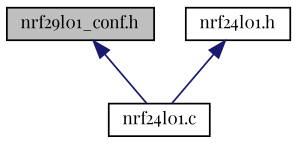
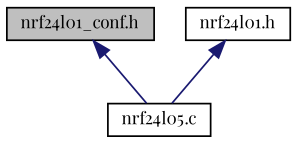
node "nrf29l01_conf.h": label "nrf29l01_conf.h" -> "nrf24l01_conf.h"
node "nrf24l01.c": label "nrf24l01.c" -> "nrf24l05.c"
